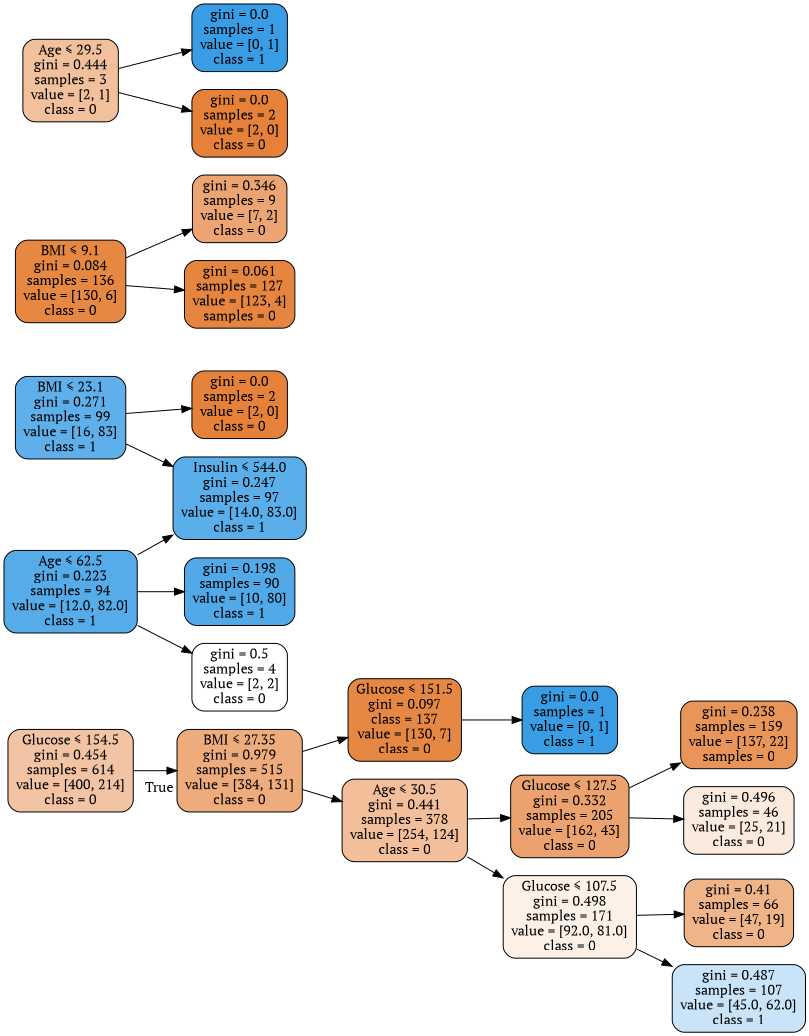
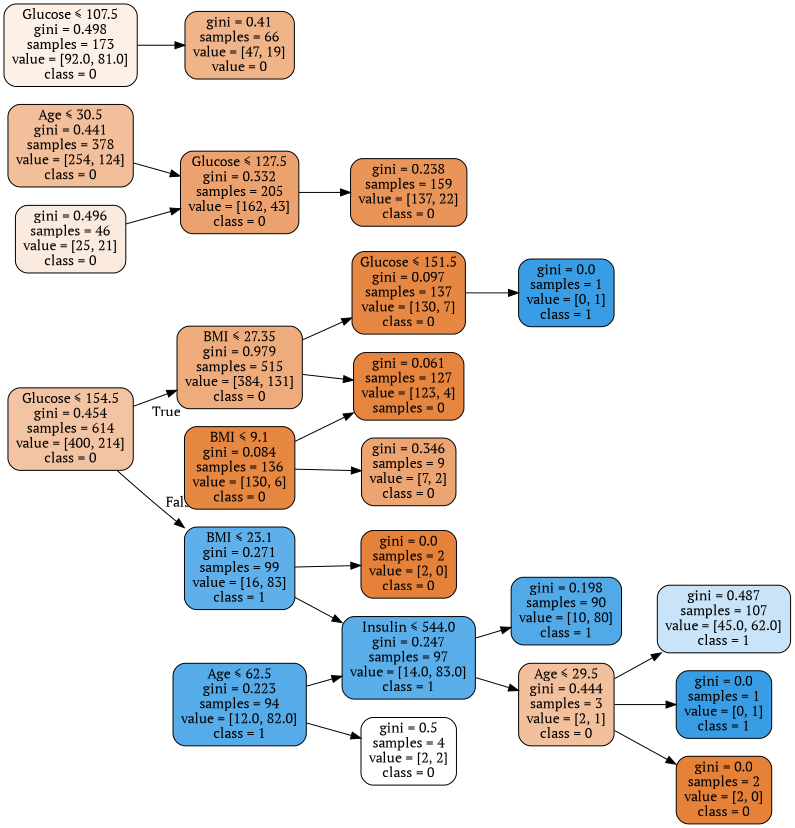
edge "Glucose ≤ 154.5" -> "BMI ≤ 23.1": added
edge "Age ≤ 62.5" -> "gini = 0.198": now "Insulin ≤ 544.0" -> "gini = 0.198"
edge "Insulin ≤ 544.0" -> "Age ≤ 29.5": added
node "Glucose ≤ 151.5": text "class = 137" -> "samples = 137"
node "gini = 0.238": text "samples = 0" -> "class = 0"
edge "BMI ≤ 27.35" -> "Age ≤ 30.5": now "BMI ≤ 27.35" -> "gini = 0.061"
edge "Glucose ≤ 127.5" -> "gini = 0.496": reversed
edge "Age ≤ 30.5" -> "Glucose ≤ 107.5": removed
node "Glucose ≤ 107.5": text "samples = 171" -> "samples = 173"
node "gini = 0.41": text "class = 0" -> "value = 0"
edge "Glucose ≤ 107.5" -> "gini = 0.487": now "Age ≤ 29.5" -> "gini = 0.487"
